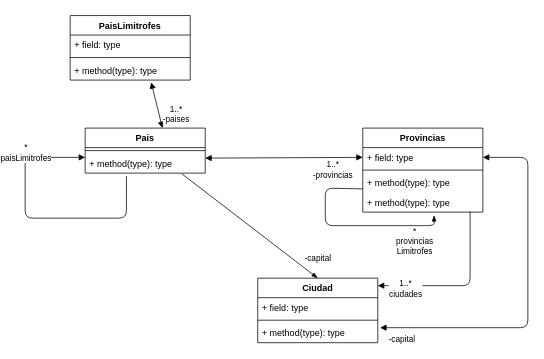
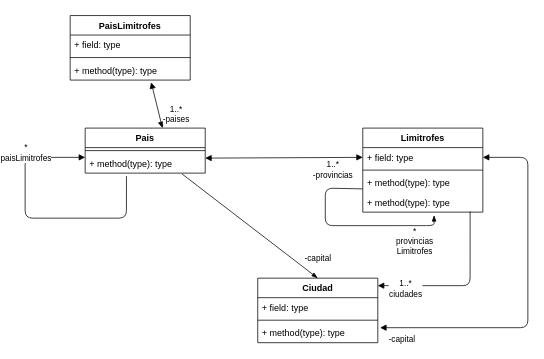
node "Provincias": label "Provincias" -> "Limitrofes"
